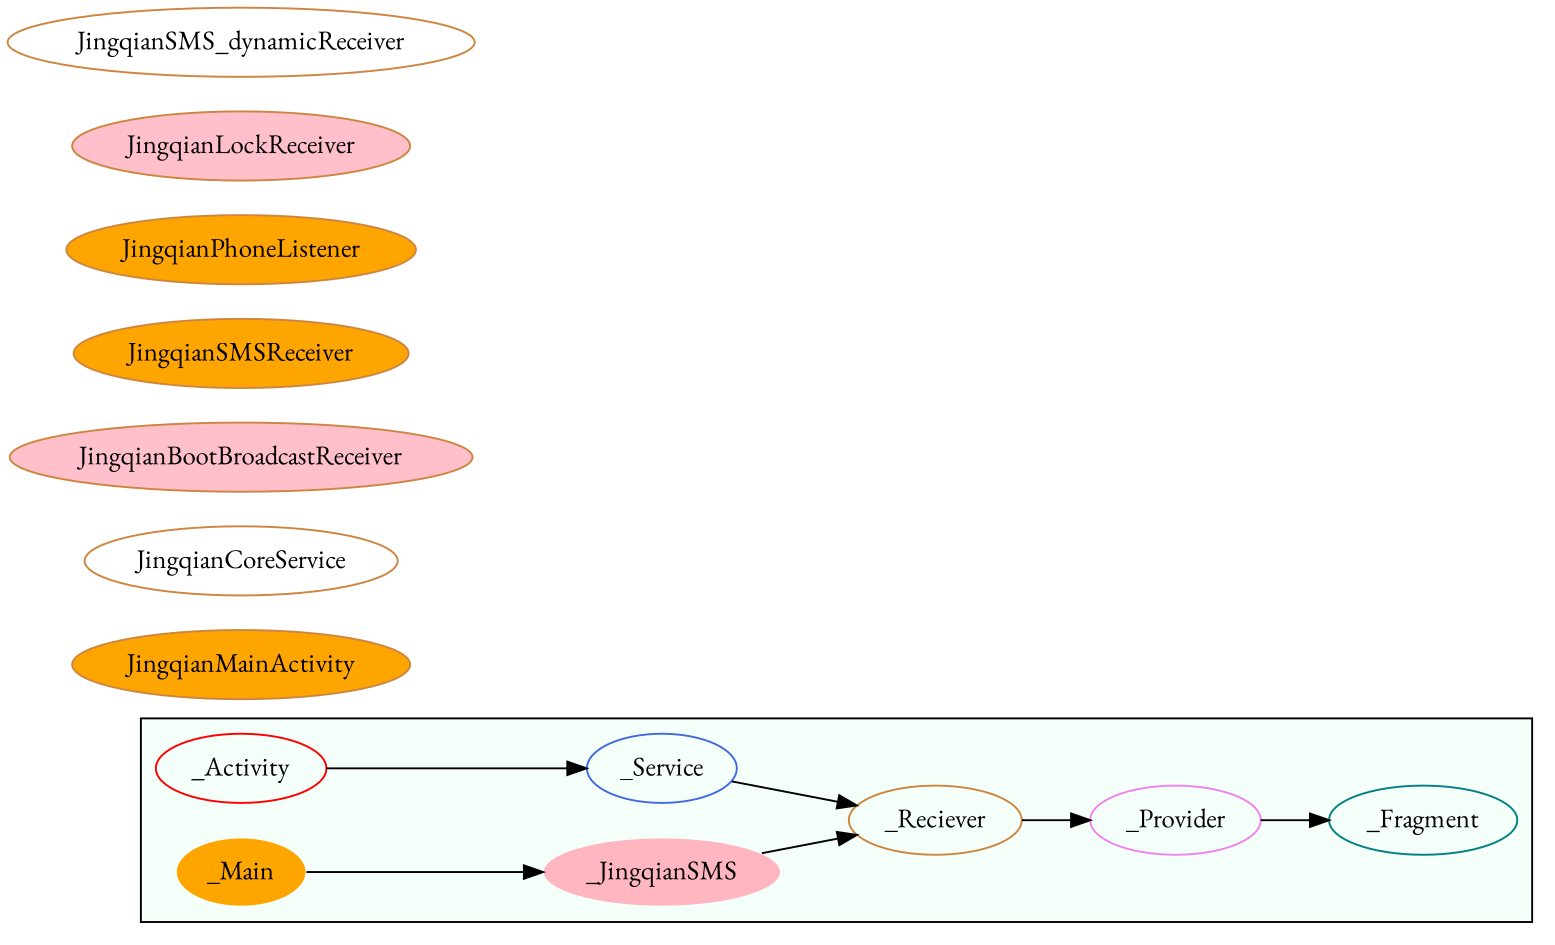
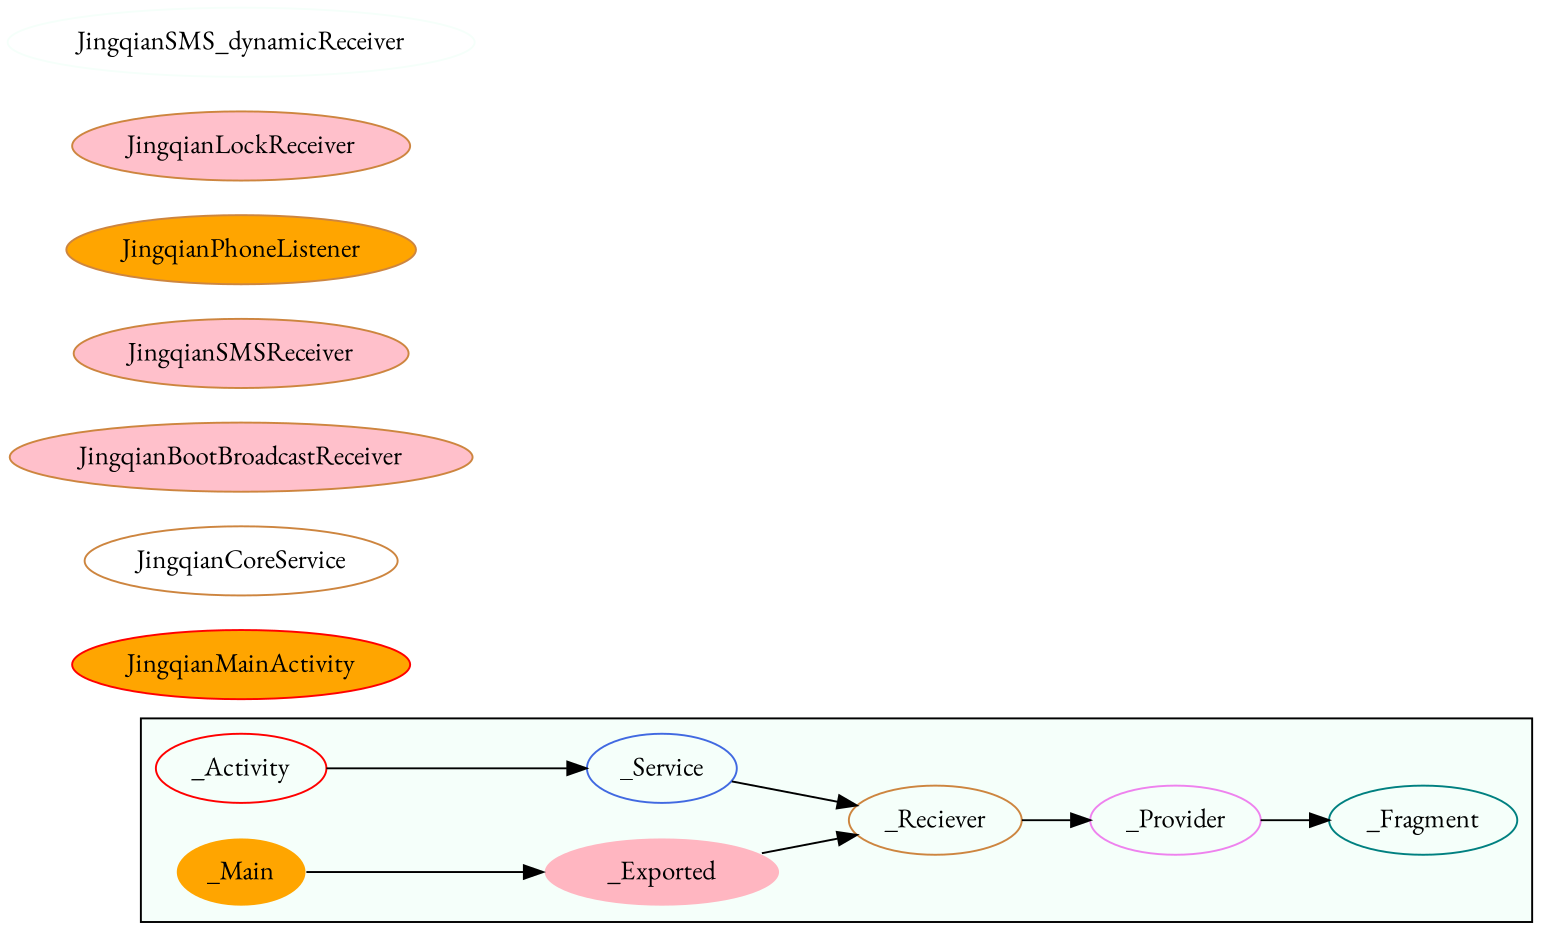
node "JingqianSMS_dynamicReceiver": color peru -> mintcream
node "JingqianSMSReceiver": fillcolor orange -> pink
node "JingqianMainActivity": color peru -> red
node "_JingqianSMS": label "_JingqianSMS" -> "_Exported"
